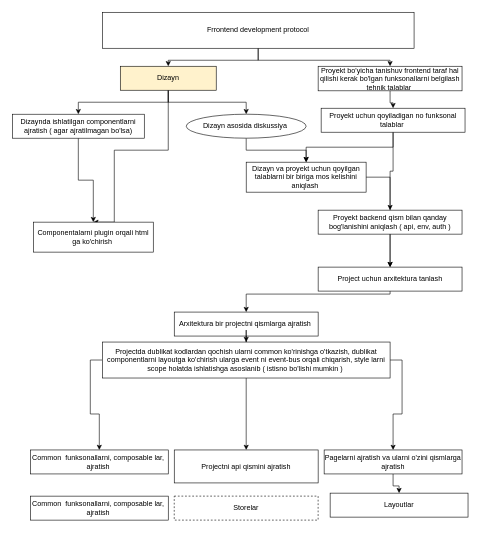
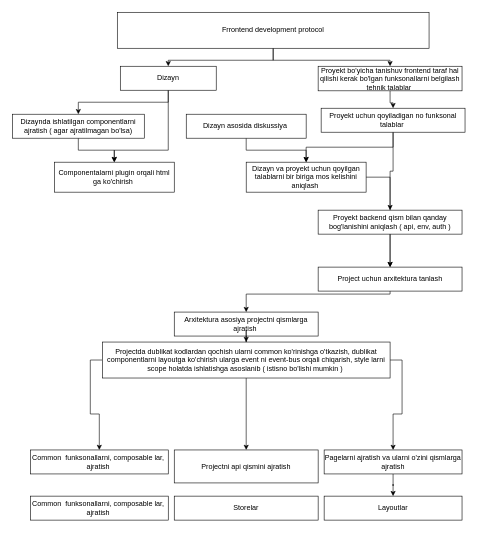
node "Frrontend development protocol": moved (258, 30) -> (273, 30)
node "Dizayn": fillcolor #fff2cc -> #ffffff
edge "Dizayn" -> "Dizayn asosida diskussiya": removed
node "Dizayn asosida diskussiya": shape ellipse -> rectangle
node "Componentalarni plugin orqali html ga ko'chirish": moved (93, 237) -> (114, 177)
node "Arxitektura bir projectni qismlarga ajratish": label "Arxitektura bir projectni qismlarga ajratish" -> "Arxitektura asosiya projectni qismlarga ajratish"
node "Layoutlar": moved (399, 506) -> (393, 509)
node "Storelar": style dashed -> solid
